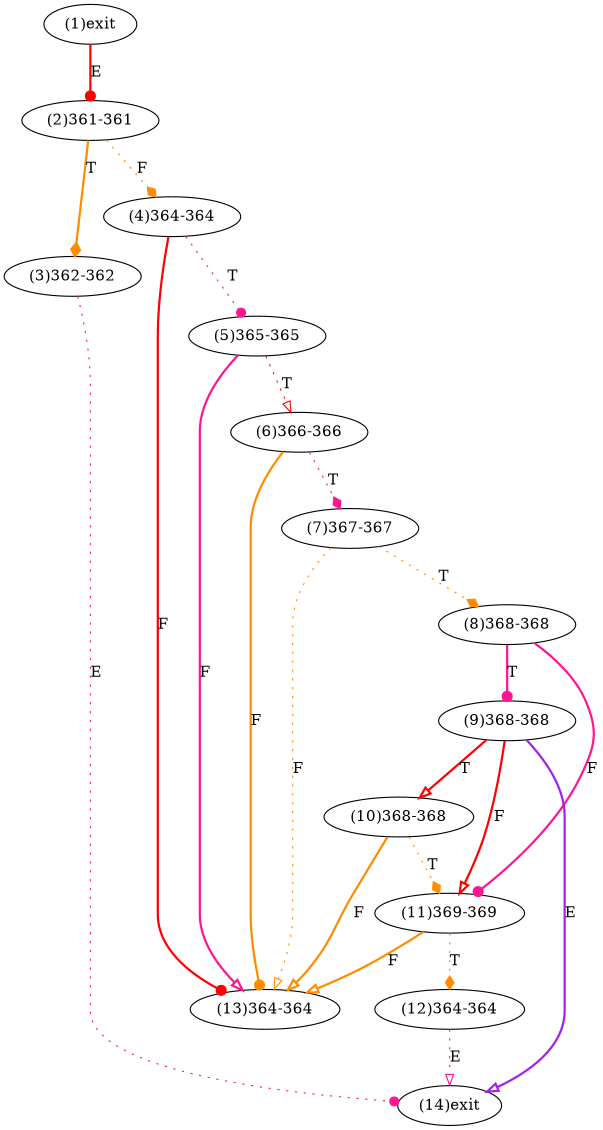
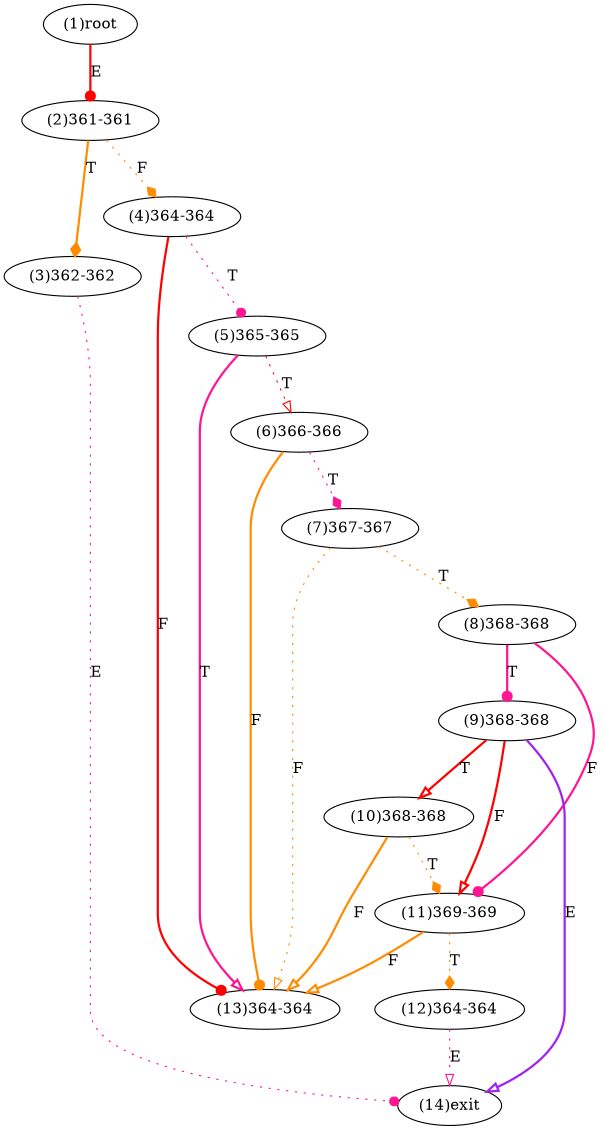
node "(1)exit": label "(1)exit" -> "(1)root"
edge "(5)365-365" -> "(13)364-364": label "F" -> "T"
